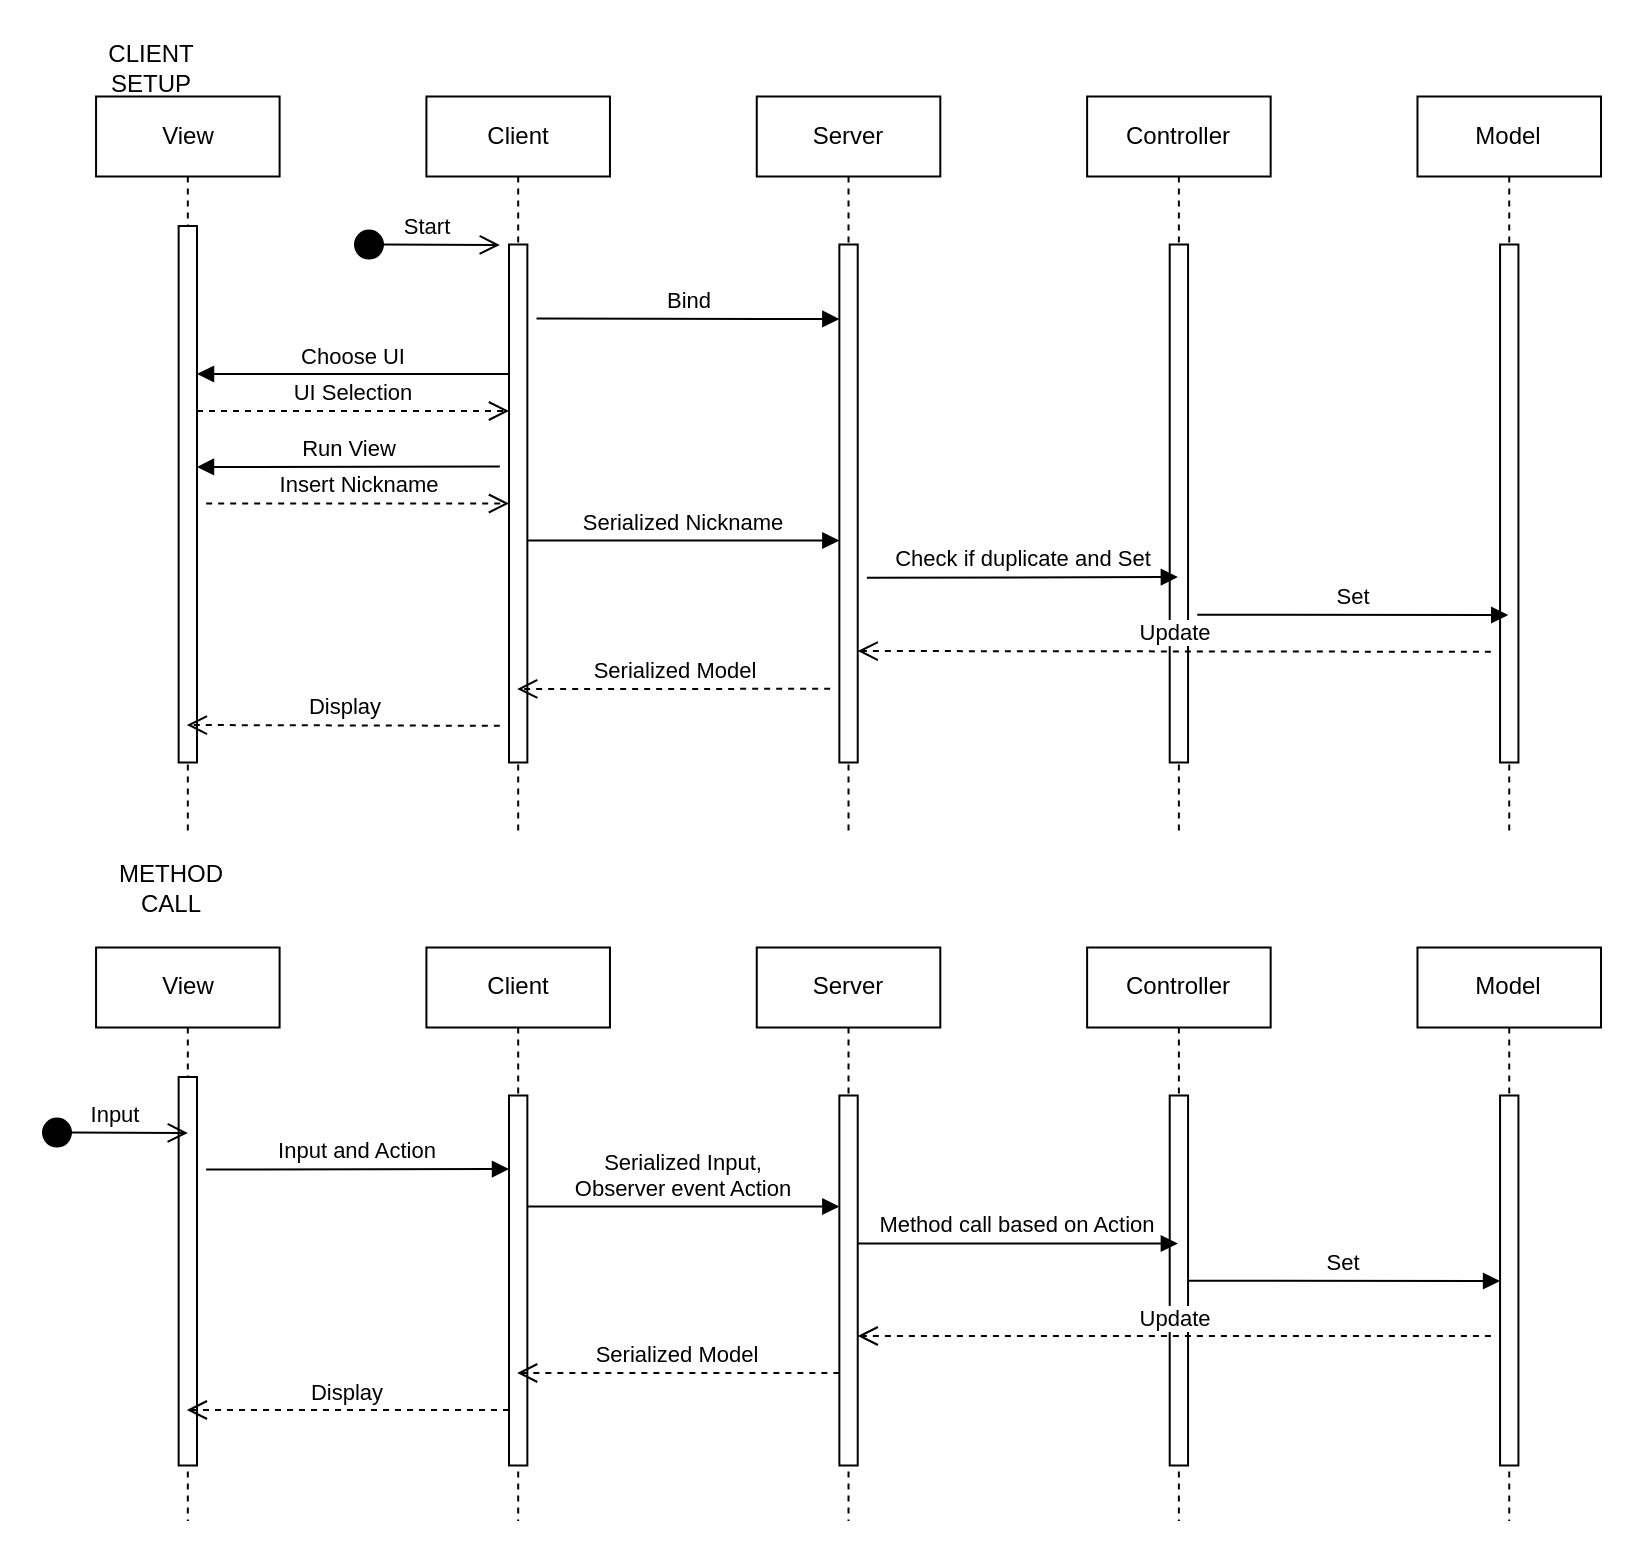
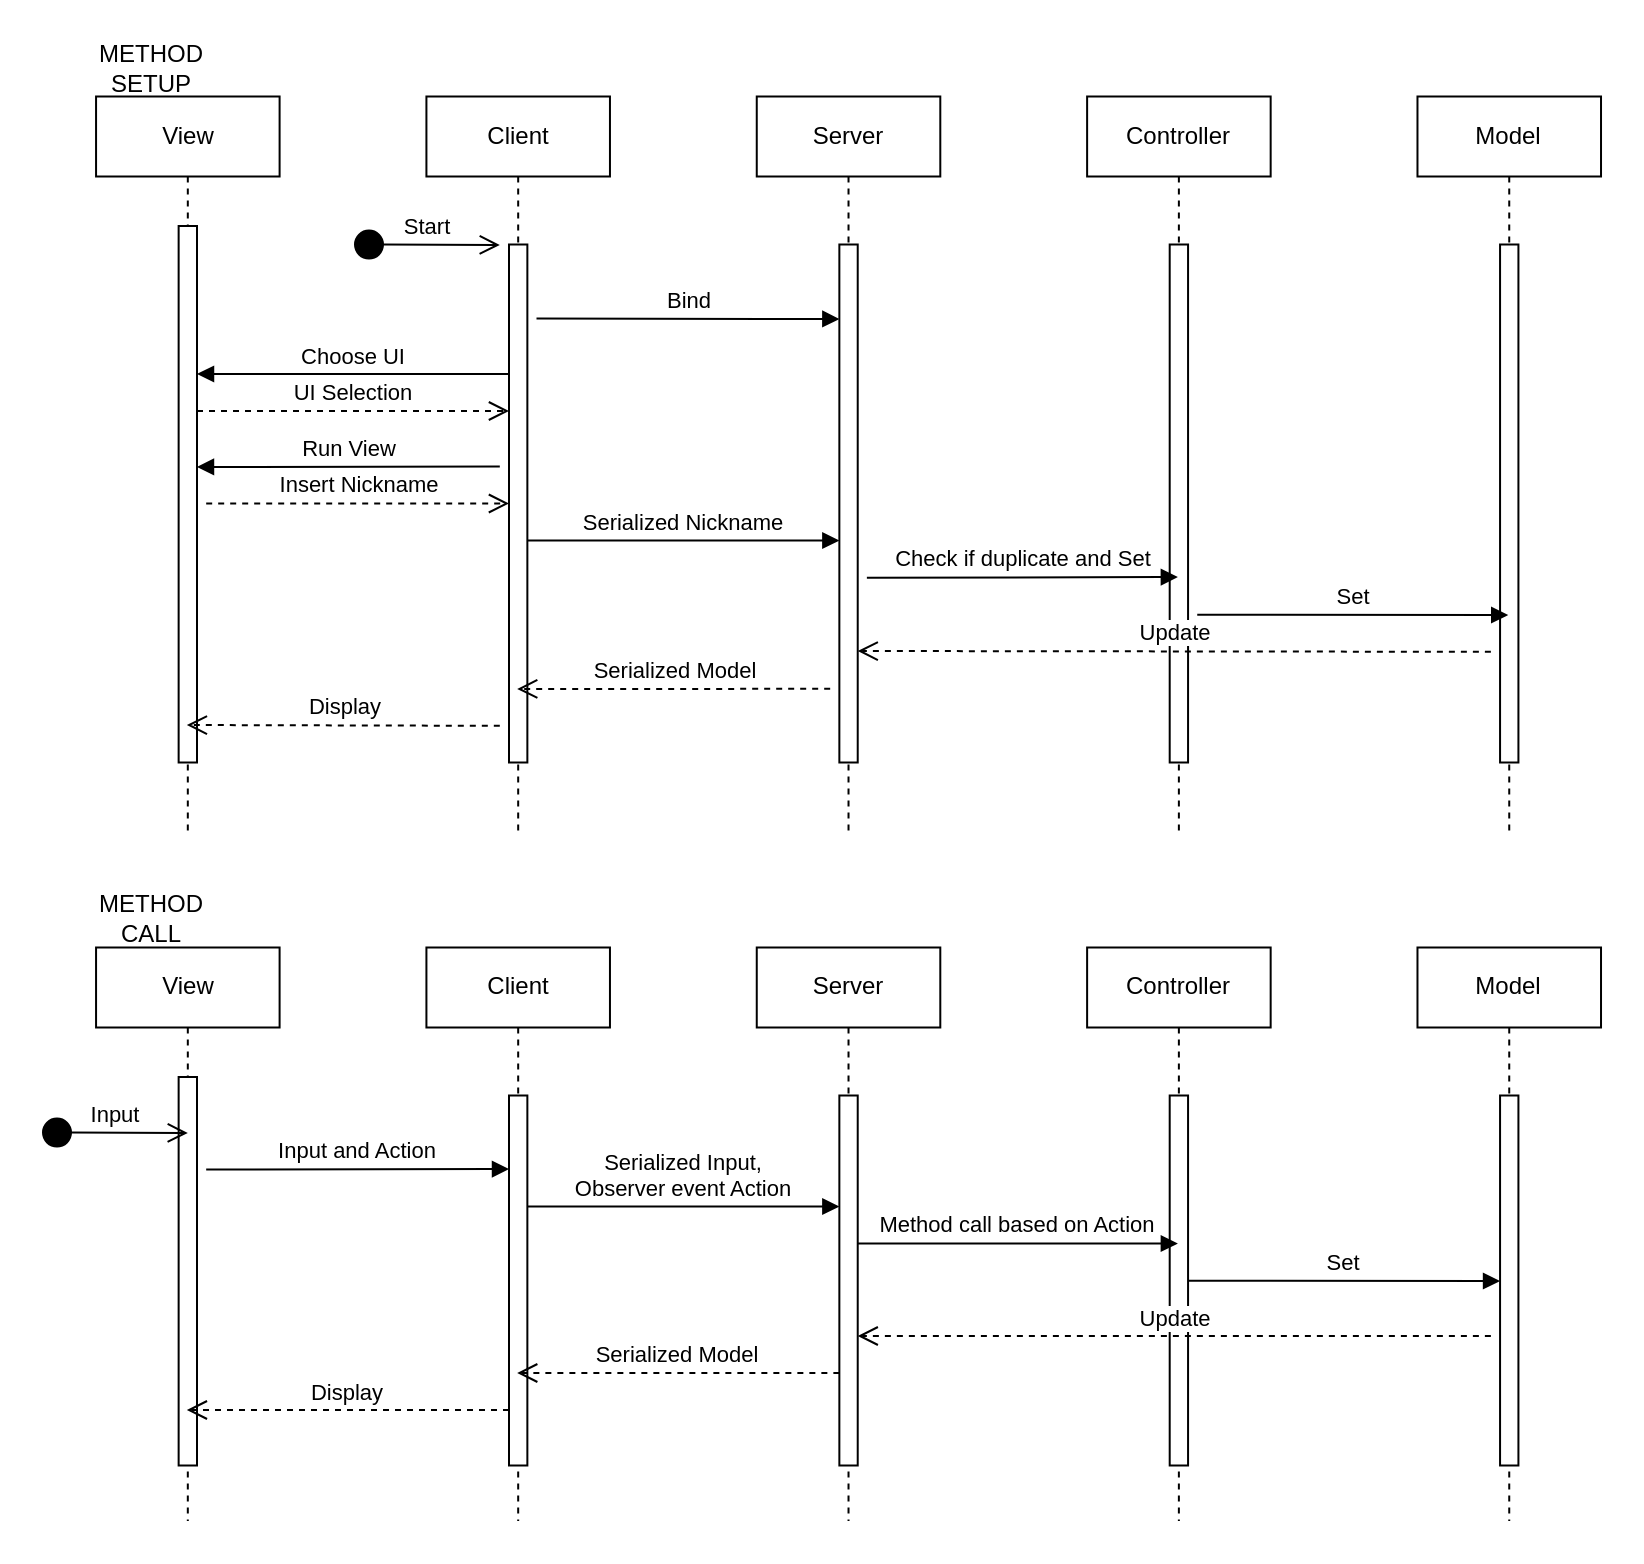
node "CLIENT SETUP": label "CLIENT SETUP" -> "METHOD SETUP"
node "METHOD CALL": moved (171, 890) -> (151, 920)
